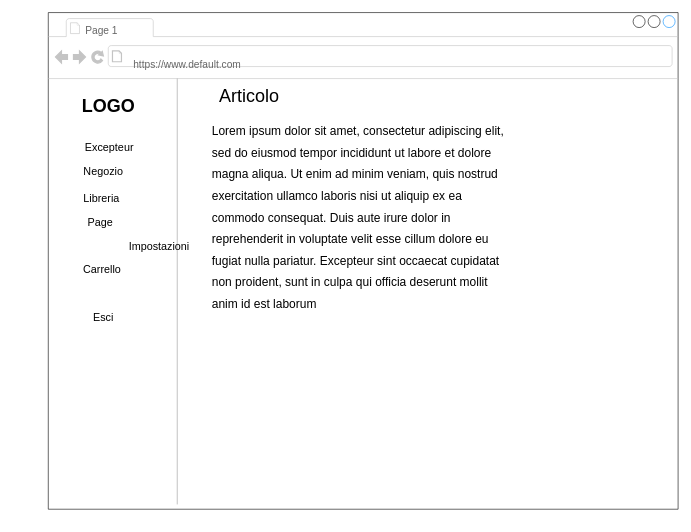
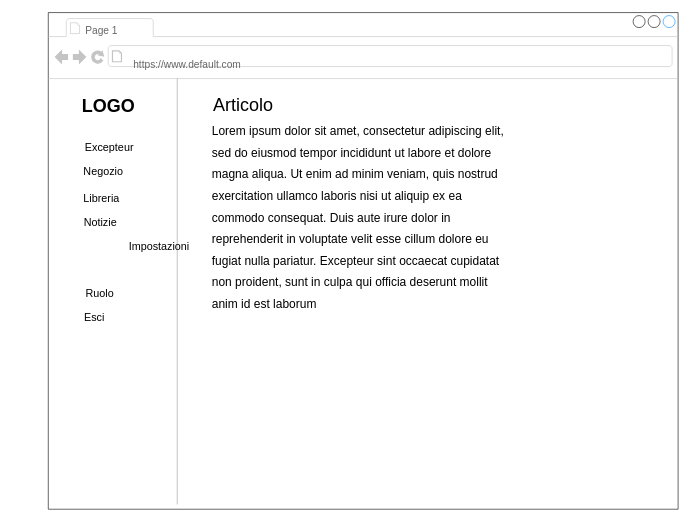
node "Articolo": moved (249, 95) -> (243, 104)
node "Page": label "Page" -> "Notizie"
node "Carrello": removed
node "Ruolo": added
node "Esci": moved (104, 314) -> (95, 314)
